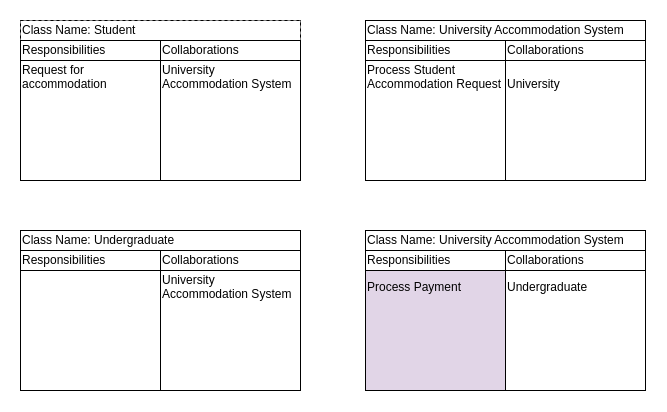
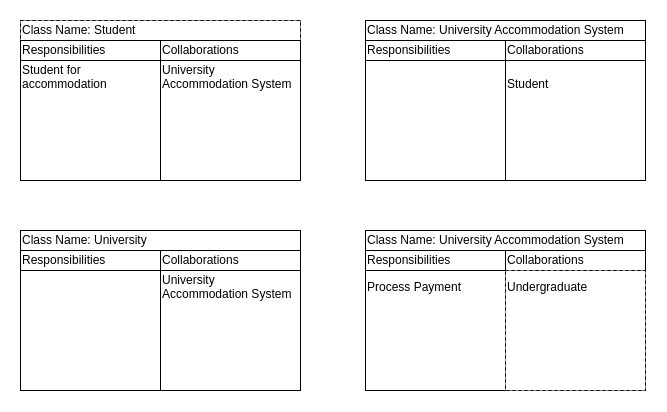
node "Request for accommodation": label "Request for accommodation" -> "Student for accommodation"
node "Process Student Accommodation Request": removed
node "University": label "University" -> "Student"
node "Class Name: Undergraduate": label "Class Name: Undergraduate" -> "Class Name: University"
node "Process Payment": fillcolor #e1d5e7 -> #ffffff
node "Undergraduate": style solid -> dashed
